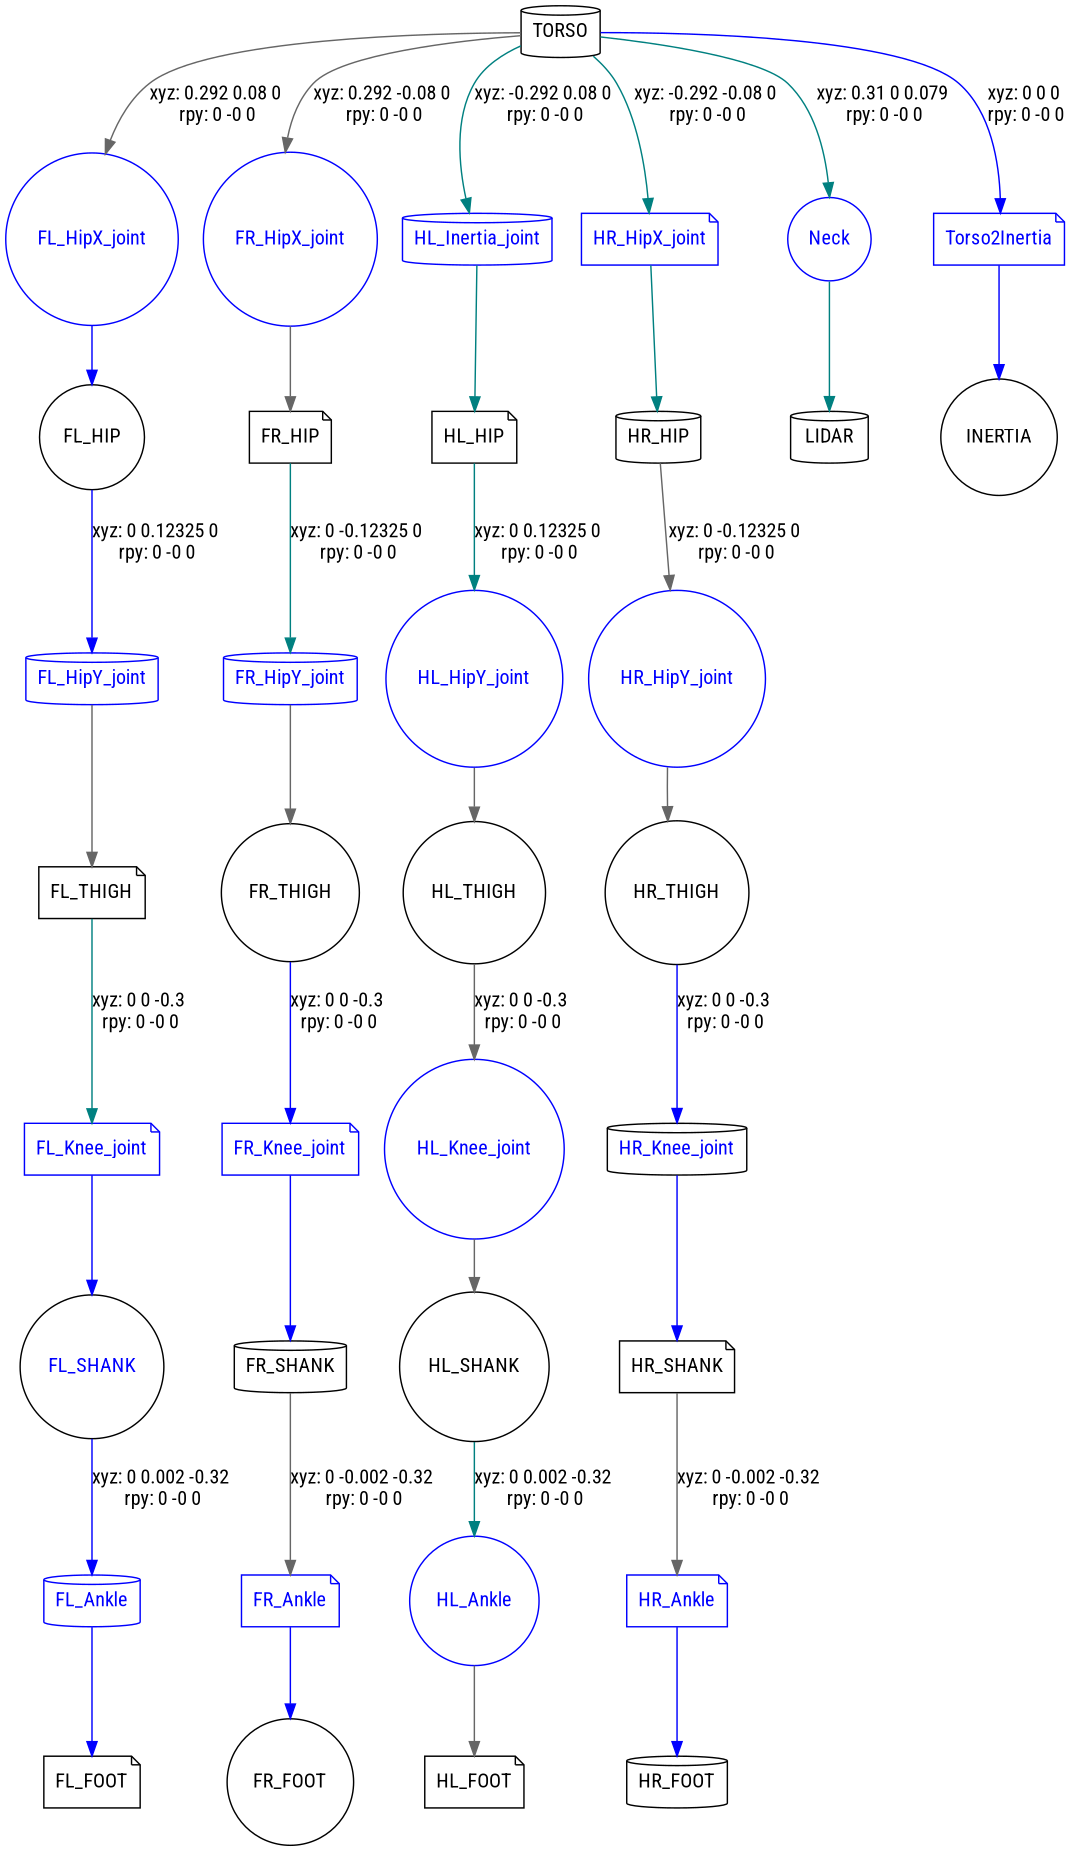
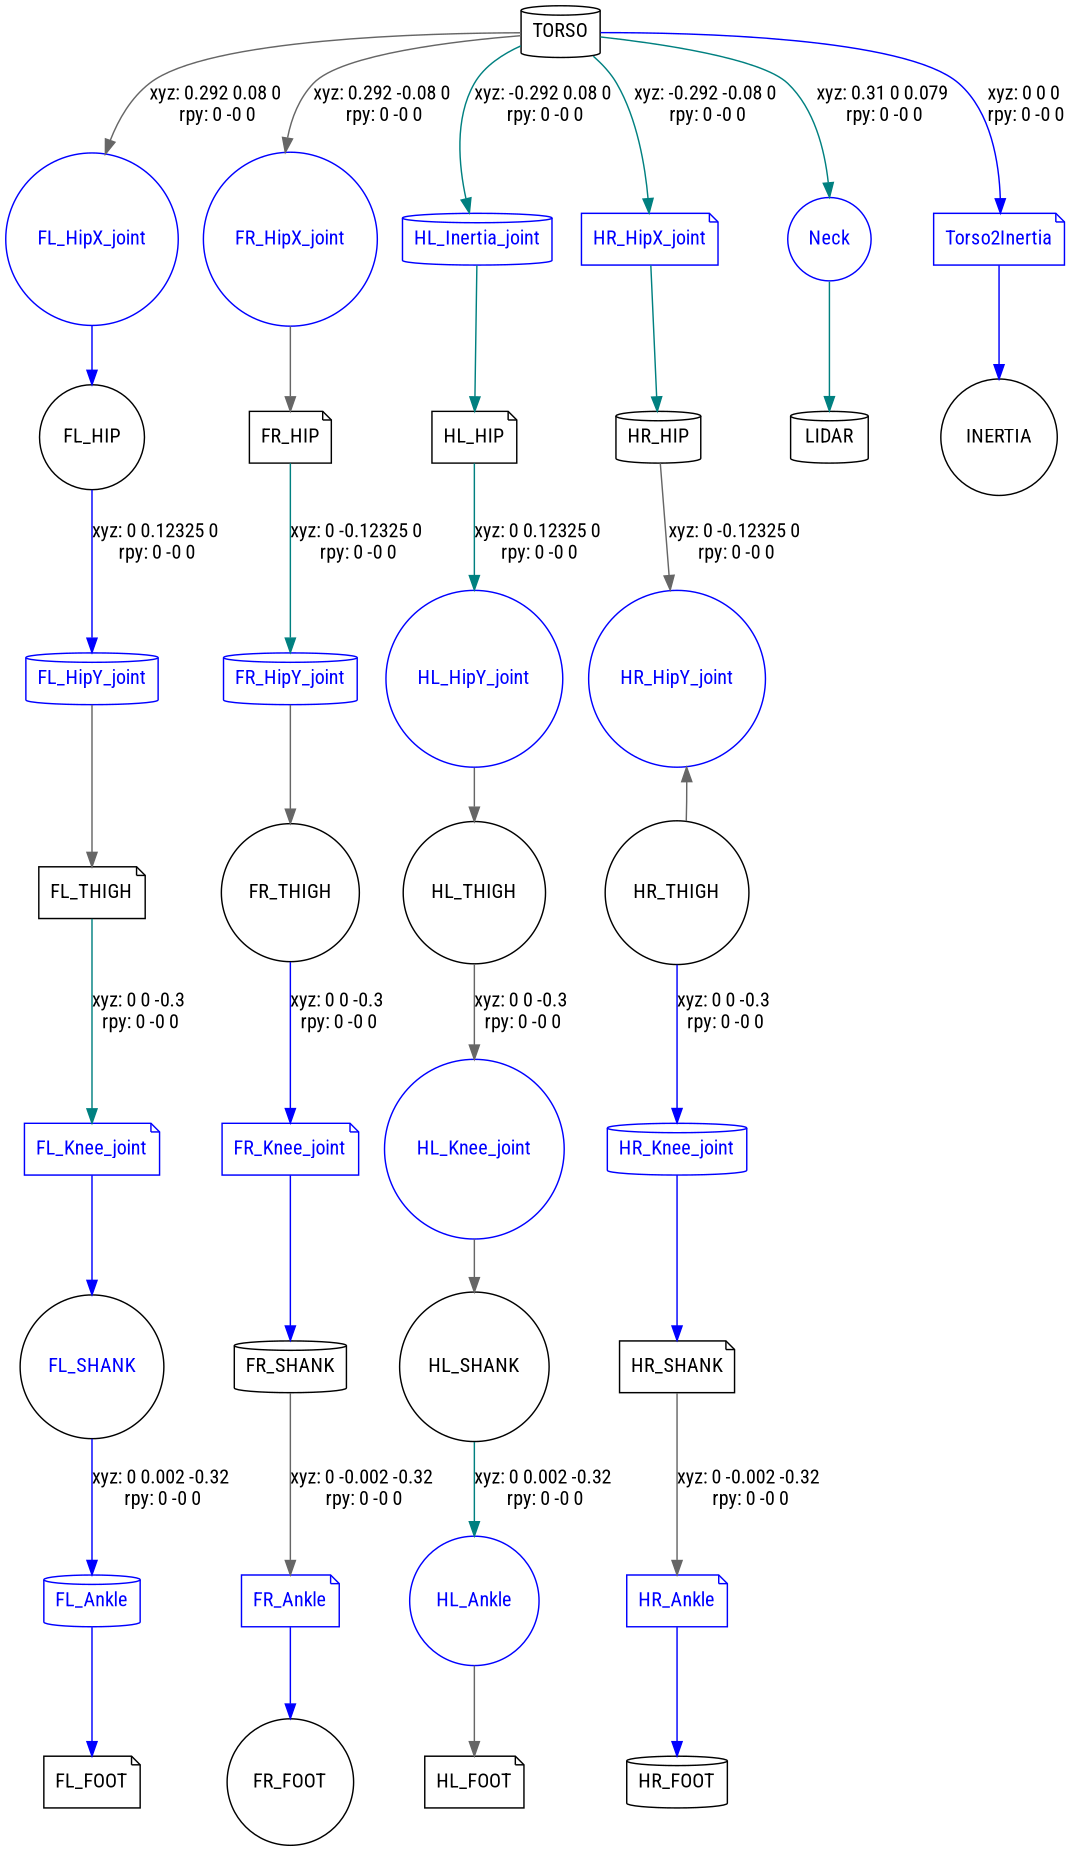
edge "HR_HipY_joint" -> "HR_THIGH": reversed
node "HR_Knee_joint": color black -> blue
